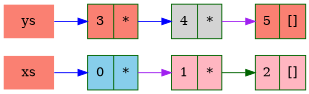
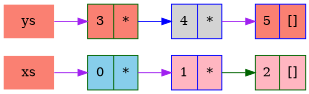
edge "ys" -> "3": color blue -> purple
node "4": color darkgreen -> blue
node "5": color darkgreen -> blue
edge "xs" -> "0": color blue -> purple
node "1": color darkgreen -> blue
